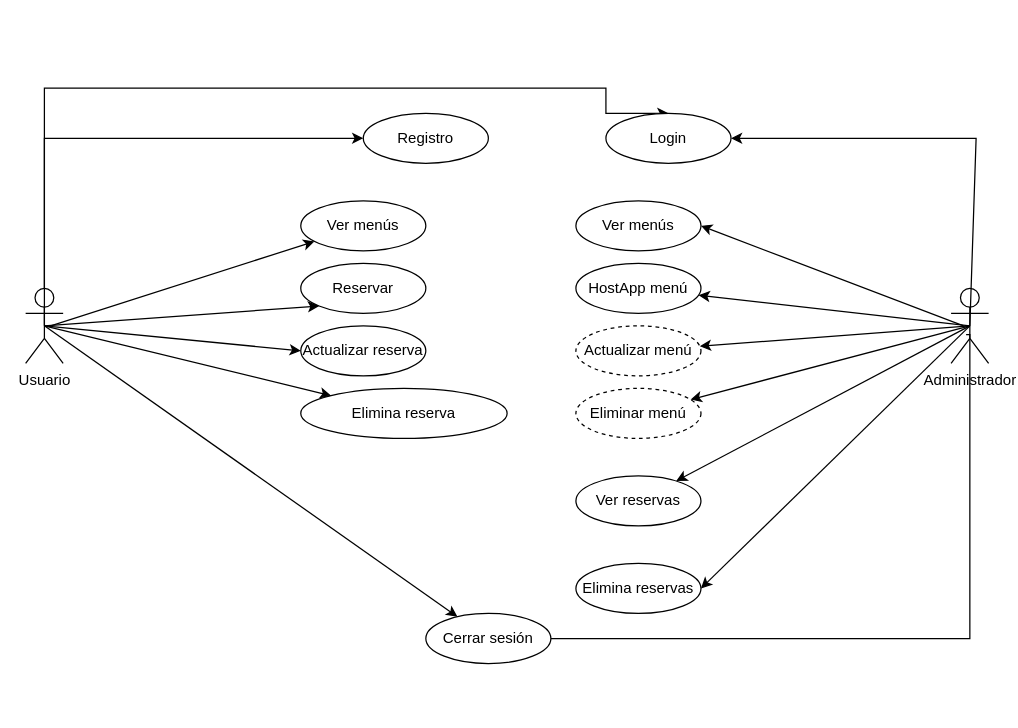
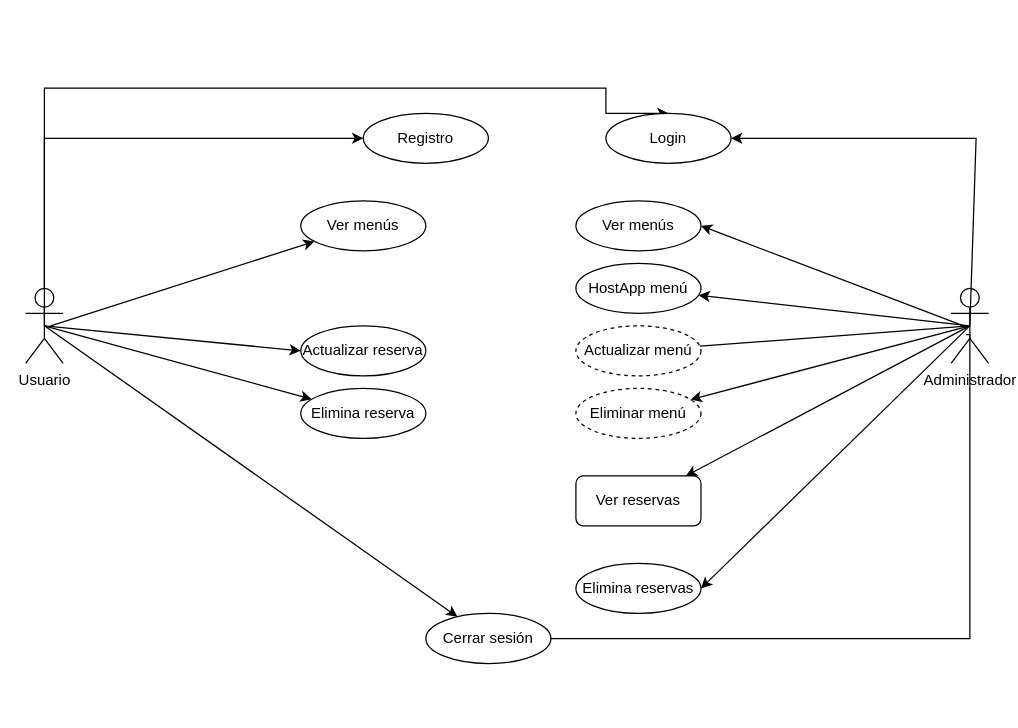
node "Reservar": removed
edge "Usuario" -> "Reservar": removed
edge "Administrador" -> "Actualizar menú": arrowhead classic -> none
node "Elimina reserva": size 206x50 -> 125x50
node "Ver reservas": shape ellipse -> rounded rectangle
